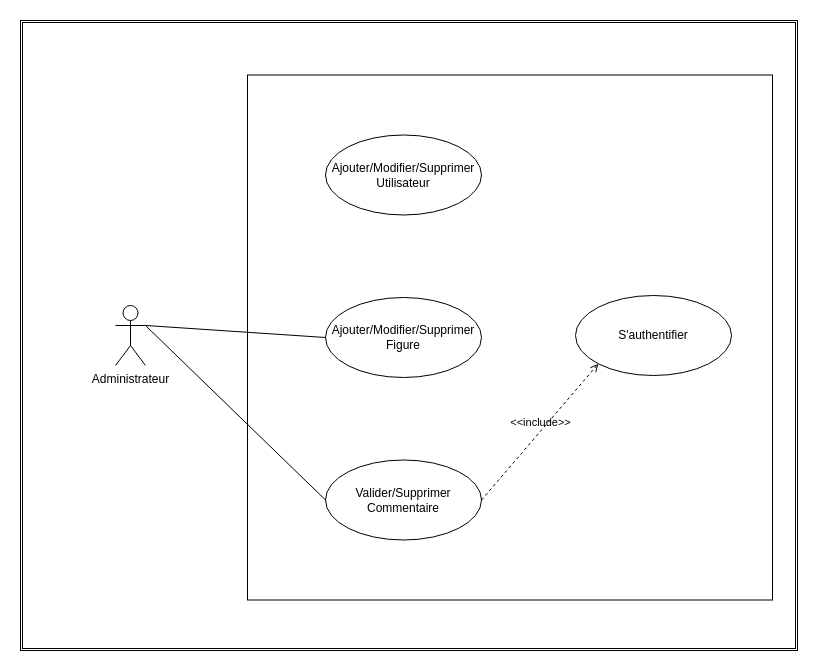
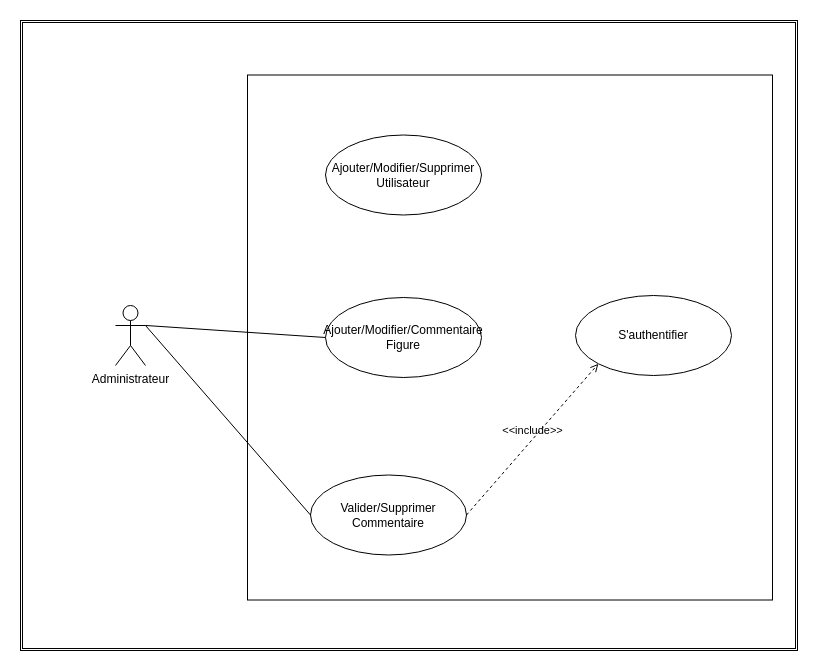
node "Ajouter/Modifier/Supprimer Figure": label "Ajouter/Modifier/Supprimer Figure" -> "Ajouter/Modifier/Commentaire Figure"
node "Valider/Supprimer Commentaire": moved (404, 500) -> (389, 515)
